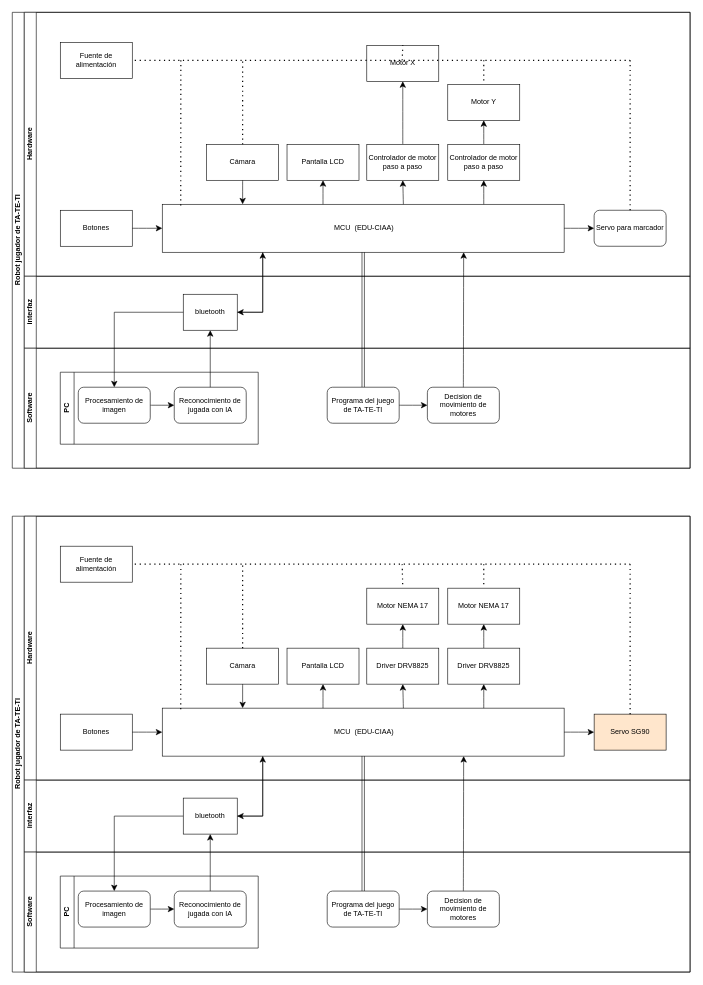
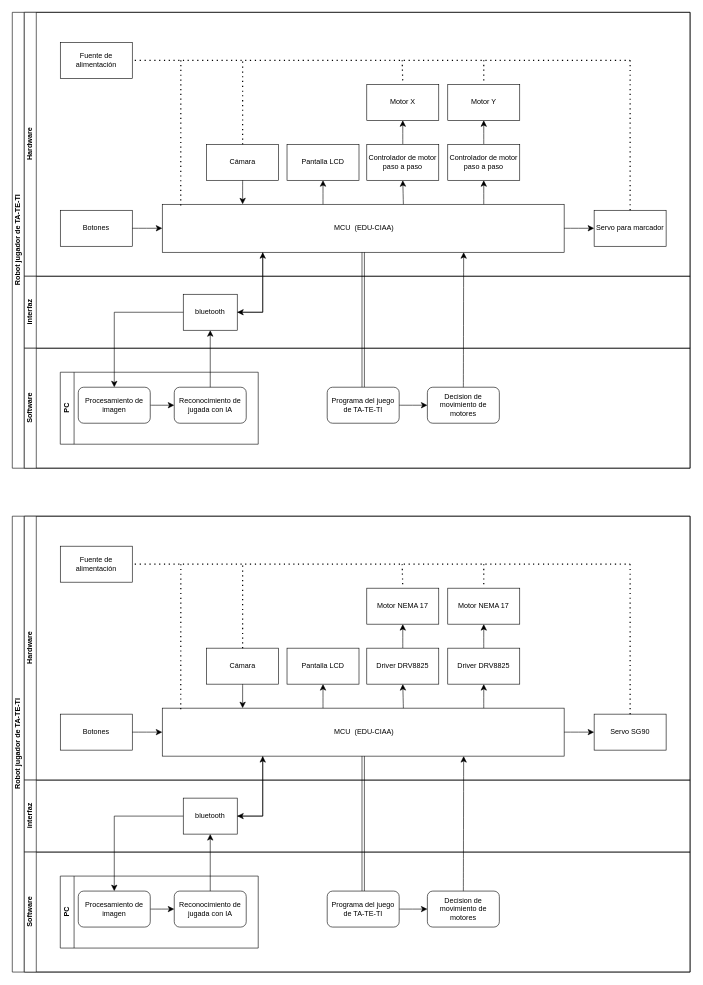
node "Motor X": moved (403, 63) -> (403, 102)
node "Servo para marcador": shape rounded rectangle -> rectangle
node "Servo SG90": fillcolor #ffe6cc -> #ffffff
